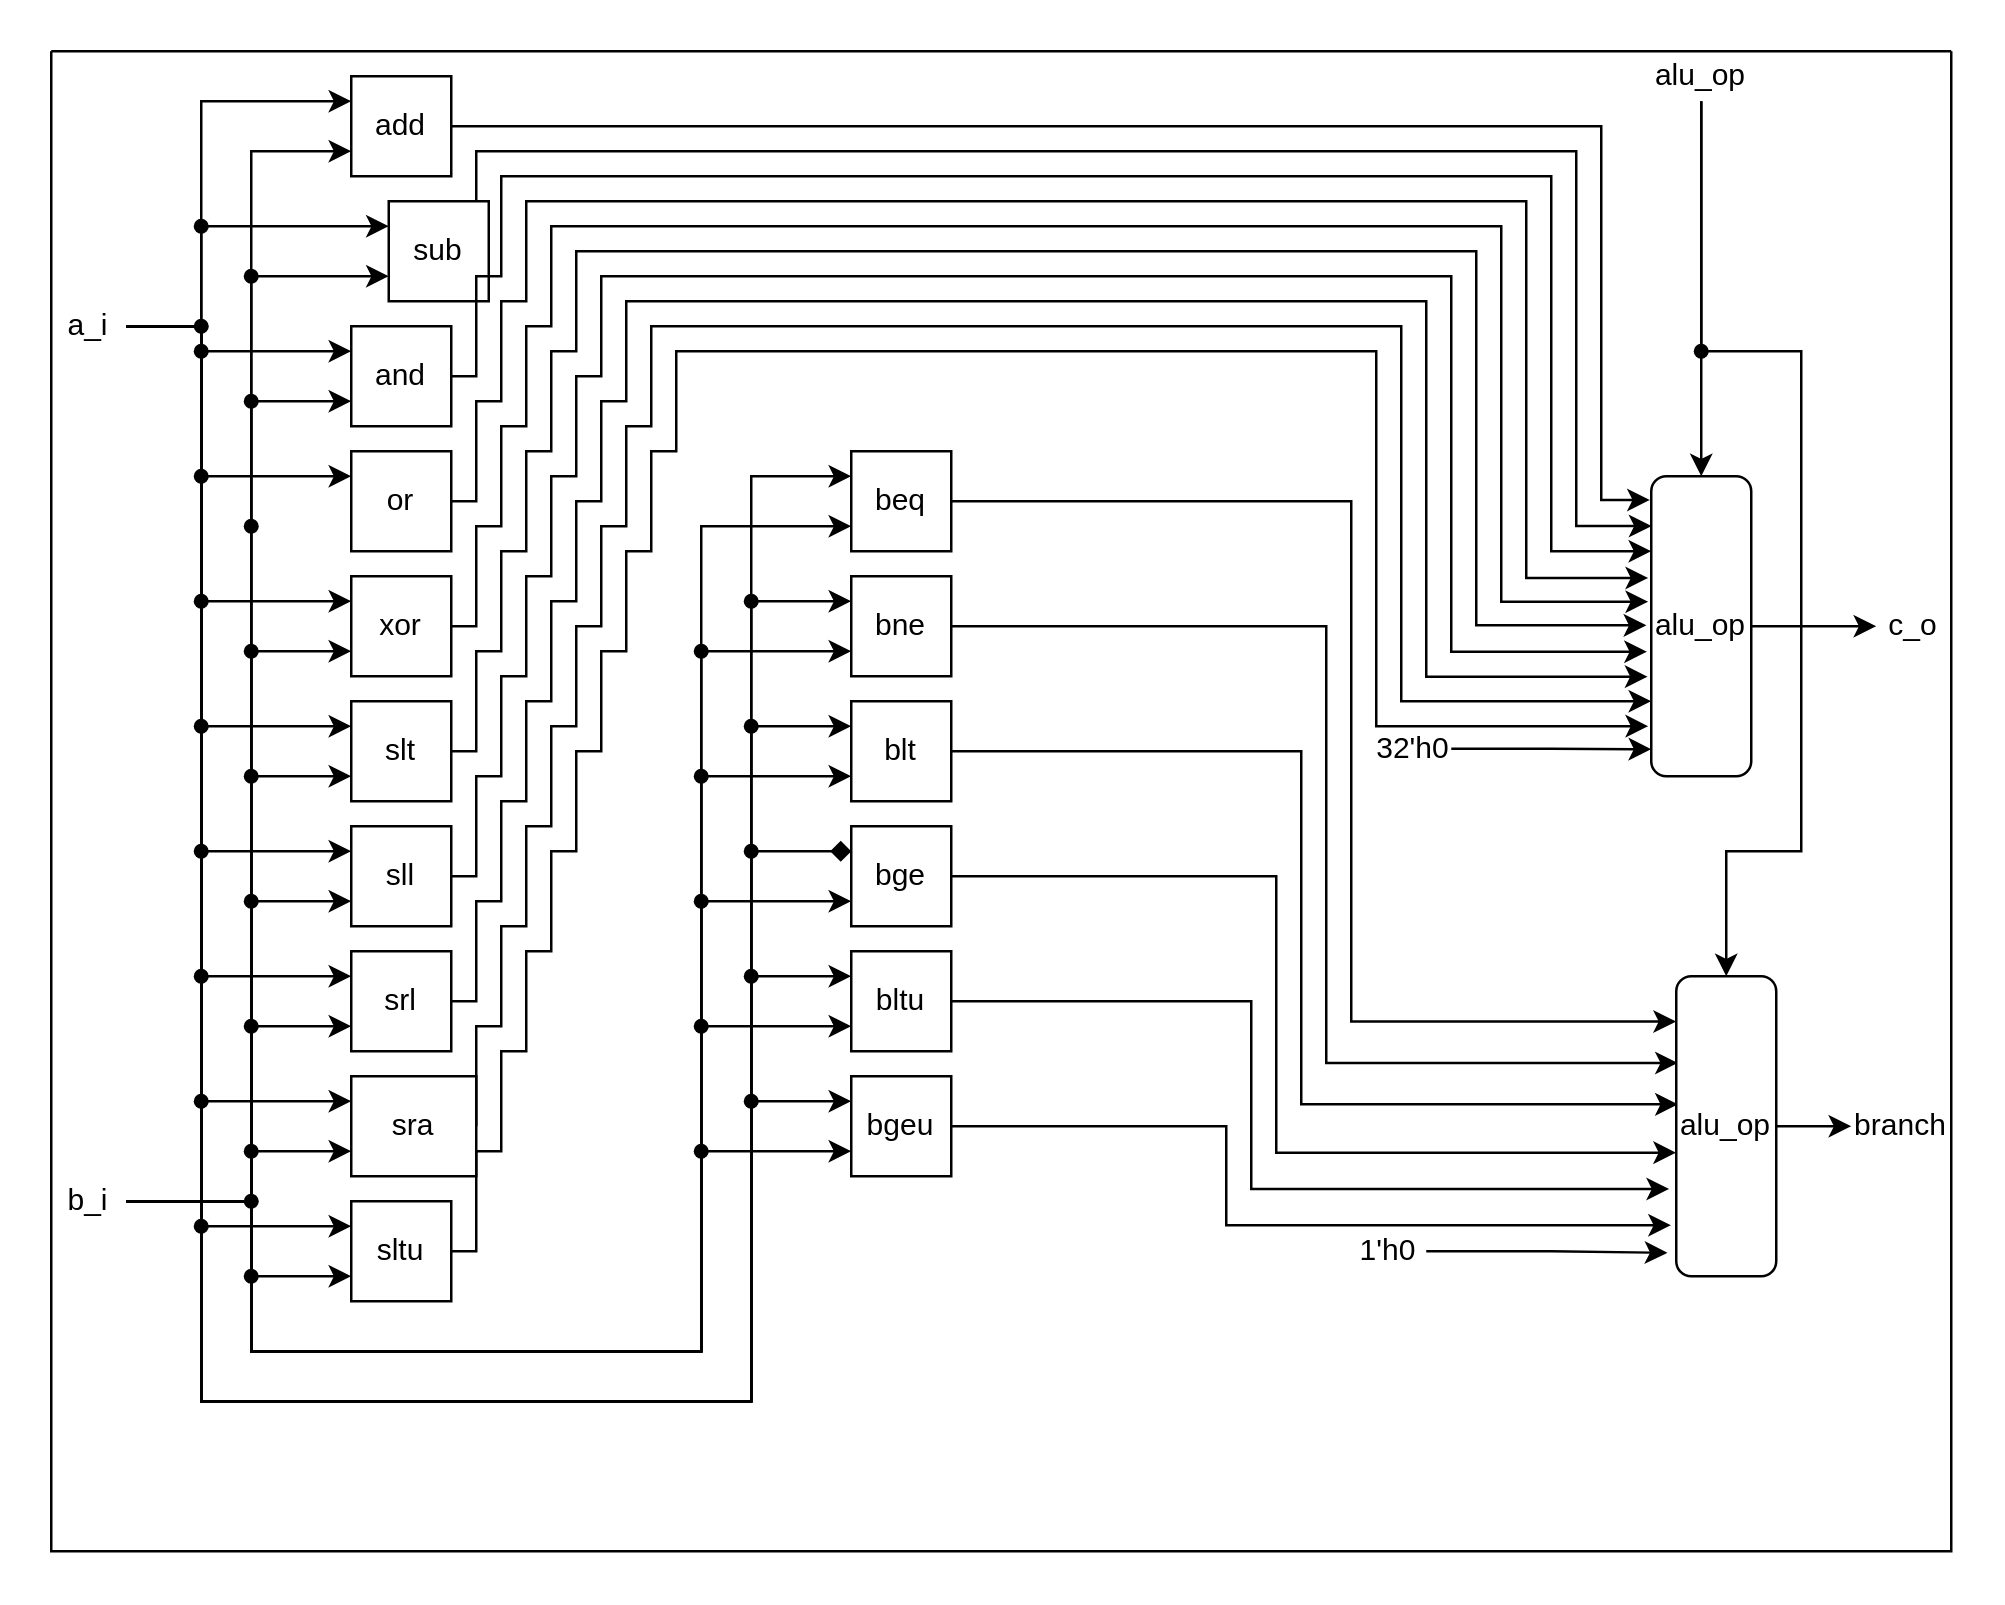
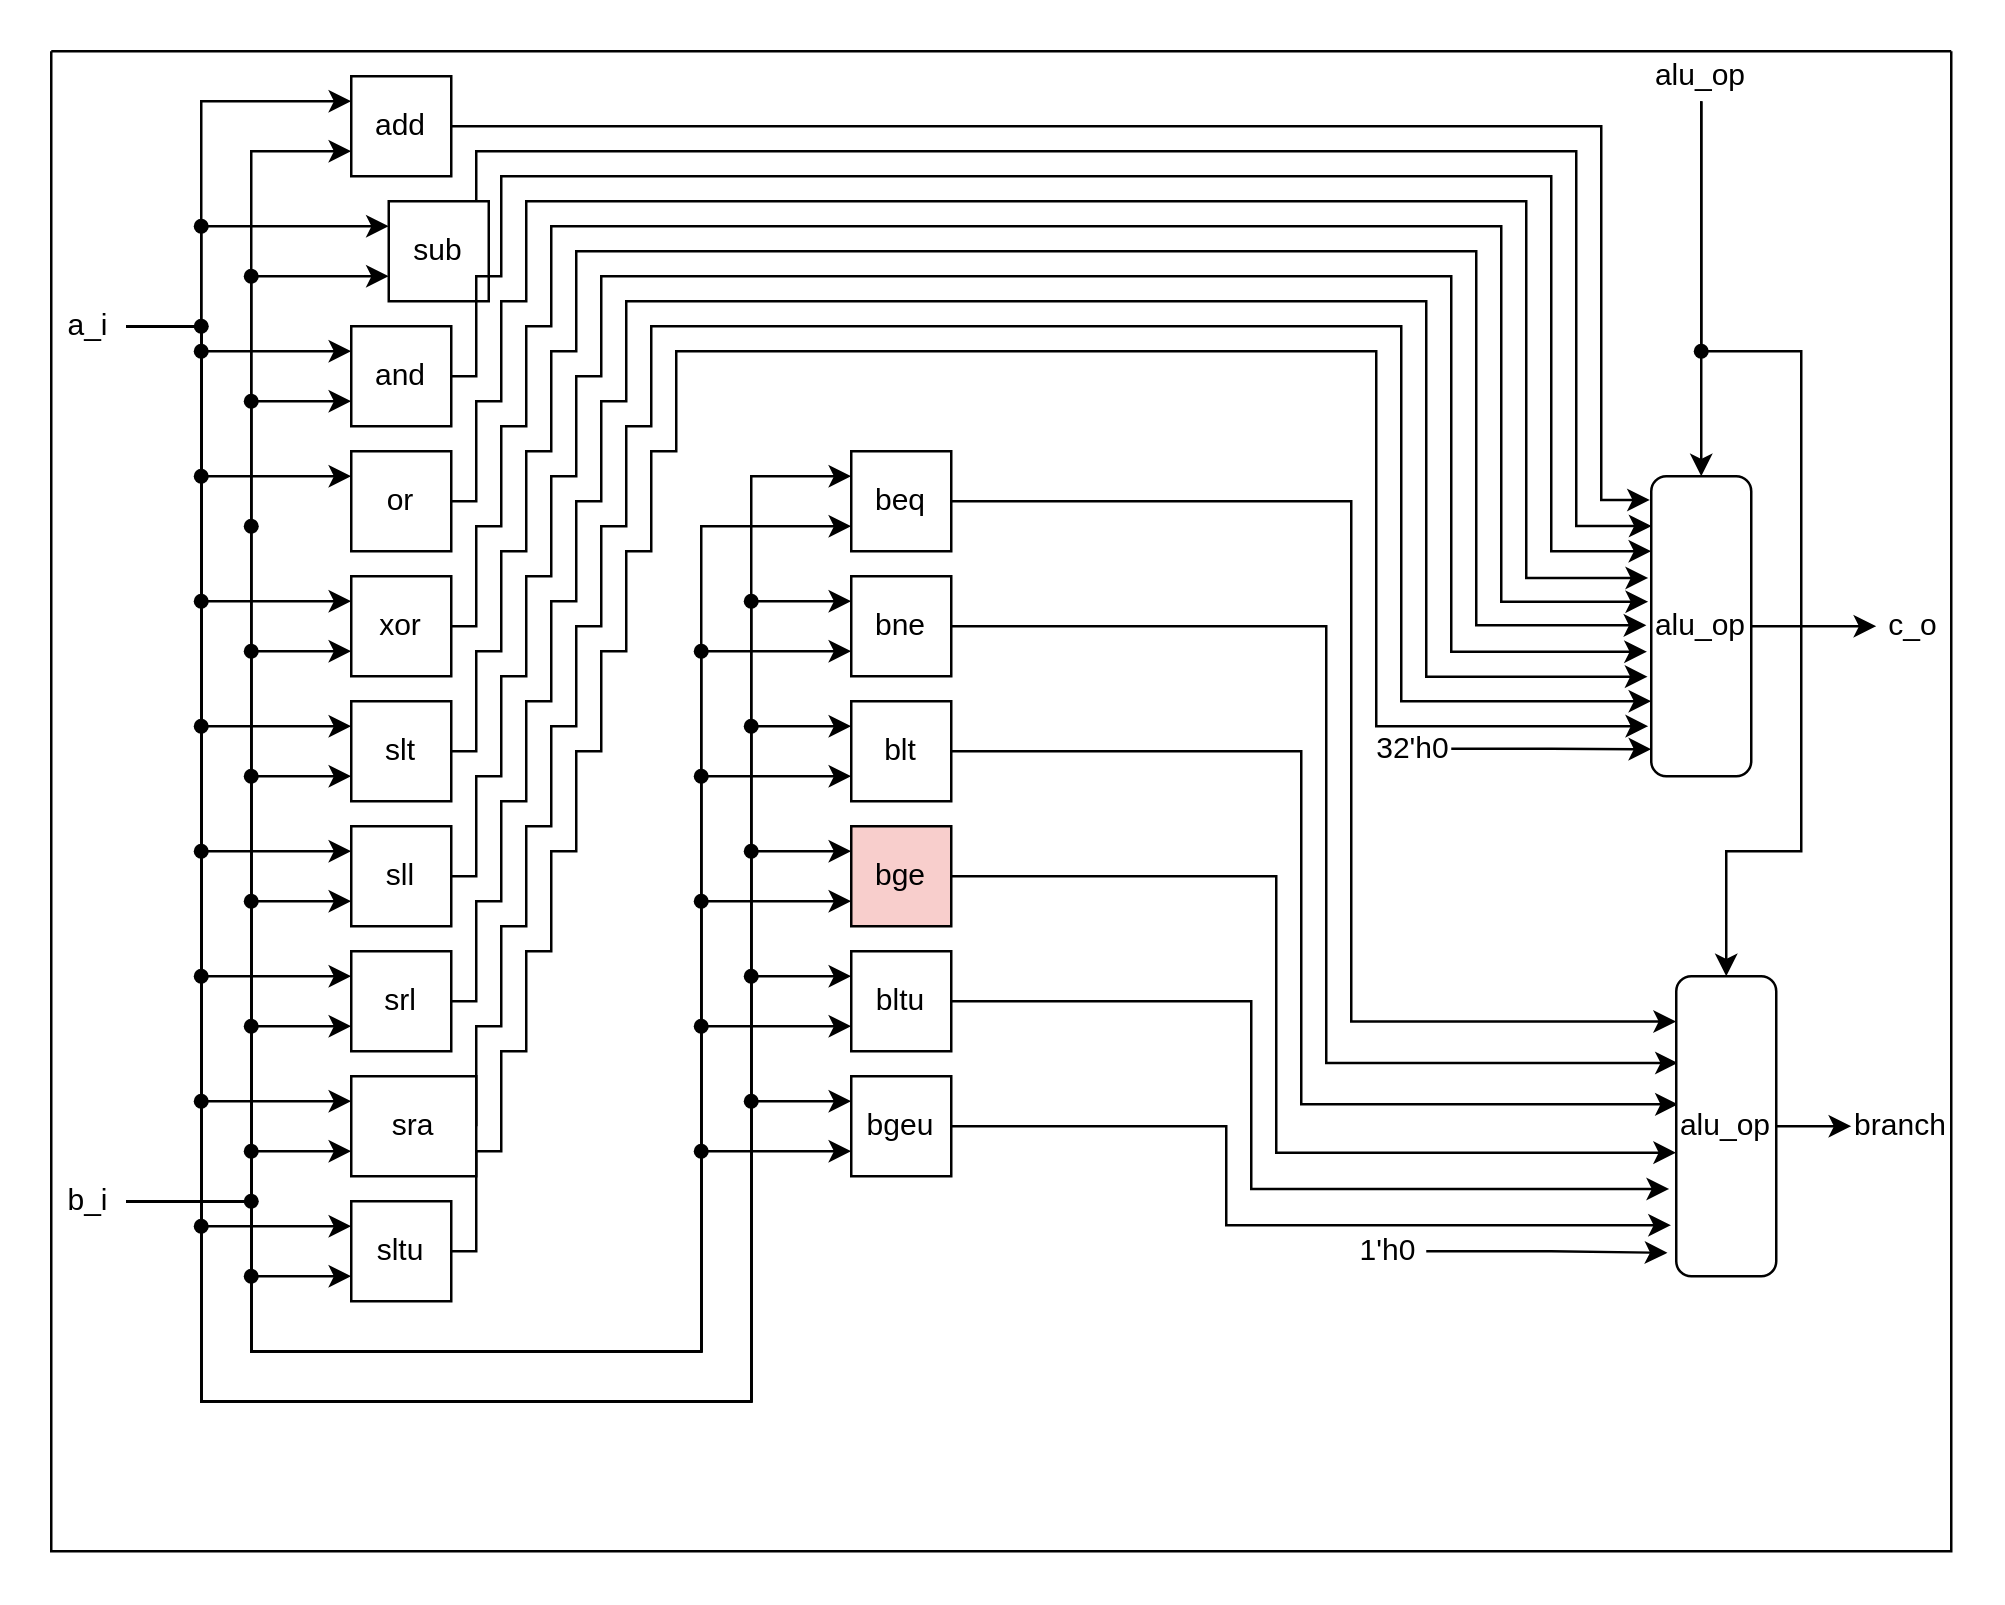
edge "a_i" -> "bge": arrowhead diamond -> classic
node "bge": fillcolor #ffffff -> #f8cecc
